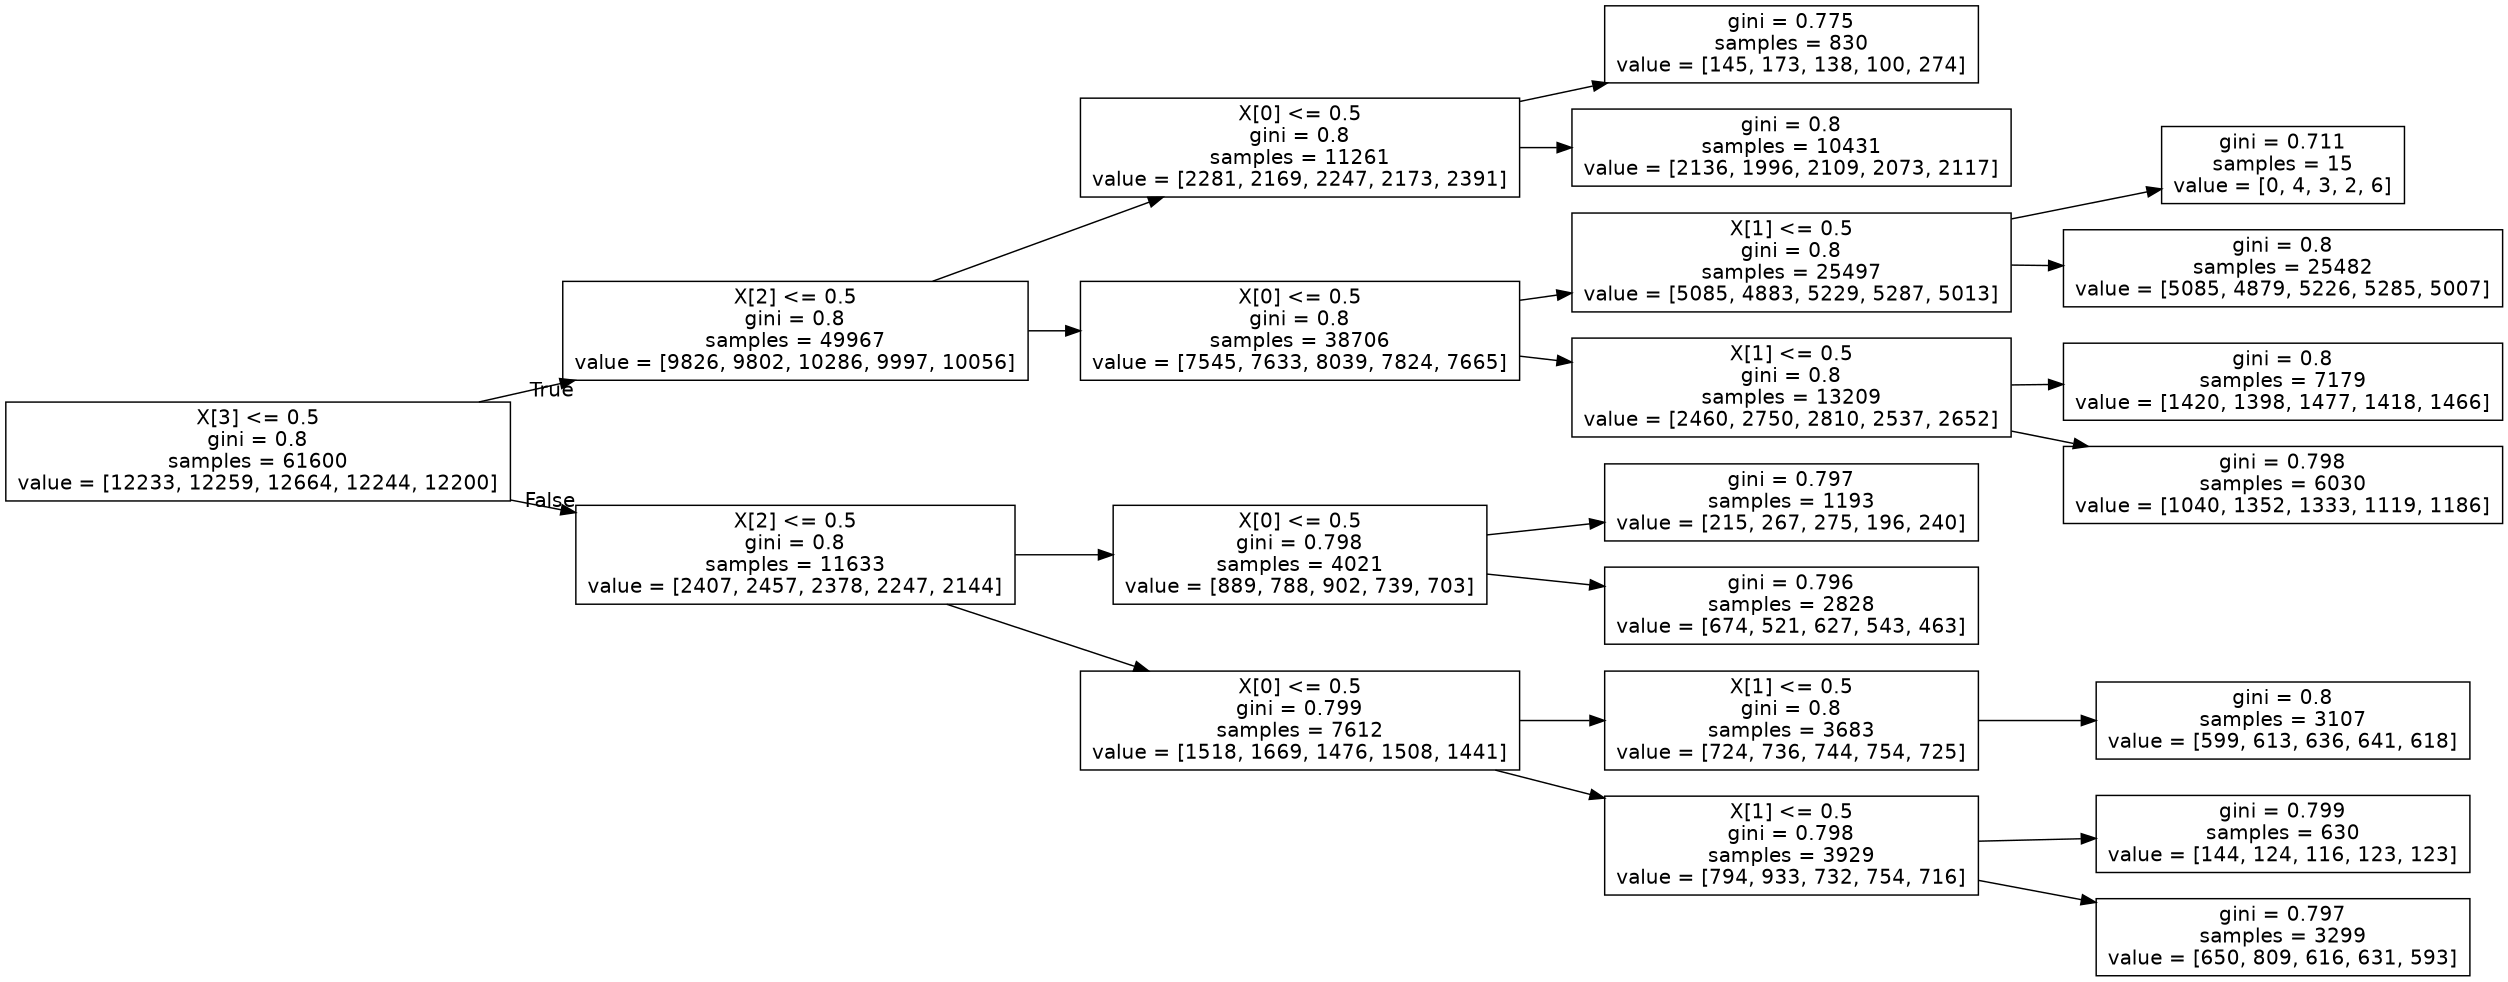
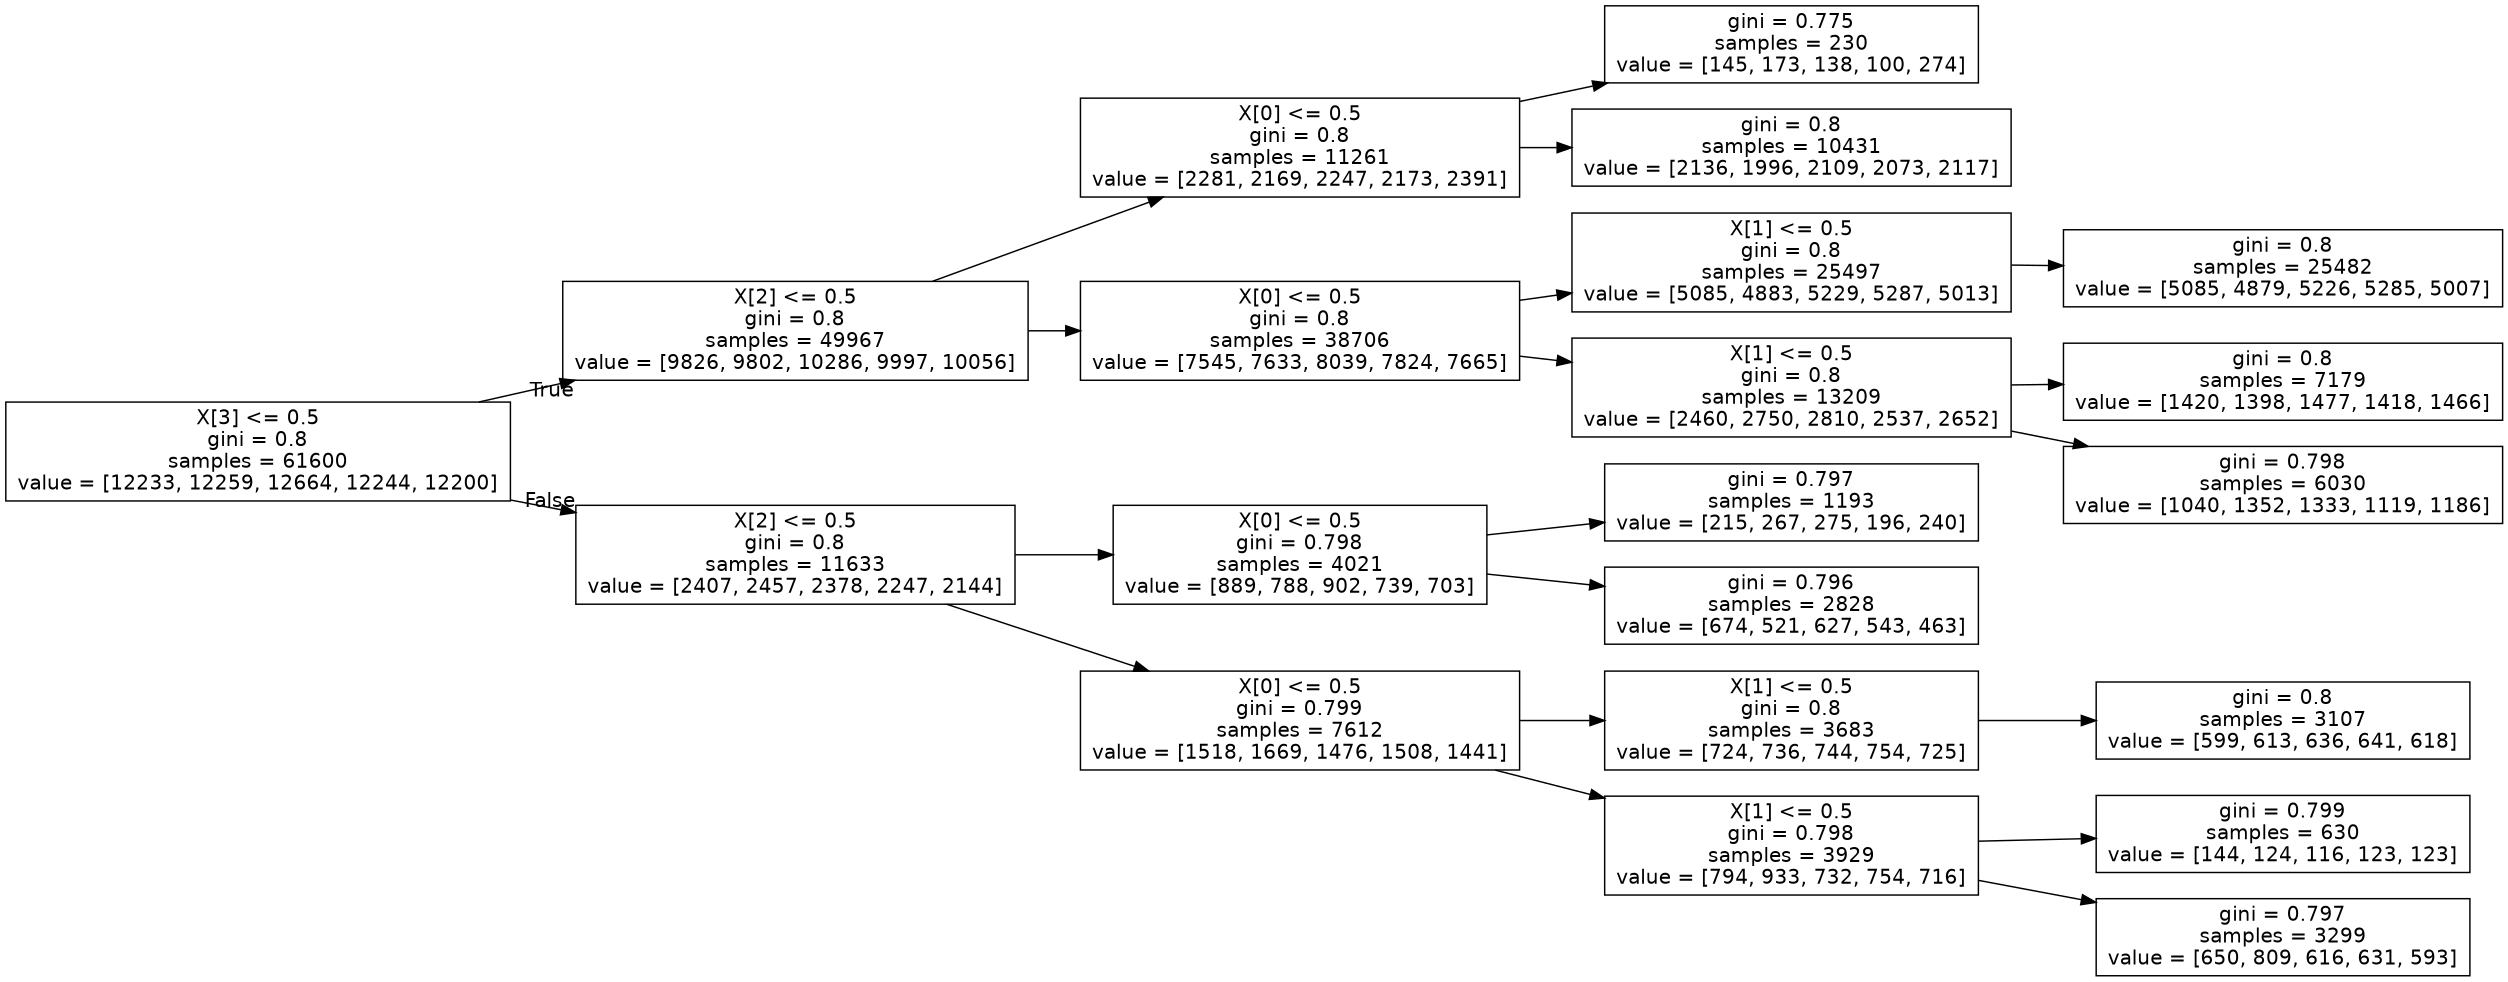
node "gini = 0.775 samples = 830 value = [145, 173, 138, 100, 274]": label "gini = 0.775 samples = 830 value = [145, 173, 138, 100, 274]" -> "gini = 0.775 samples = 230 value = [145, 173, 138, 100, 274]"
node "gini = 0.711 samples = 15 value = [0, 4, 3, 2, 6]": removed
